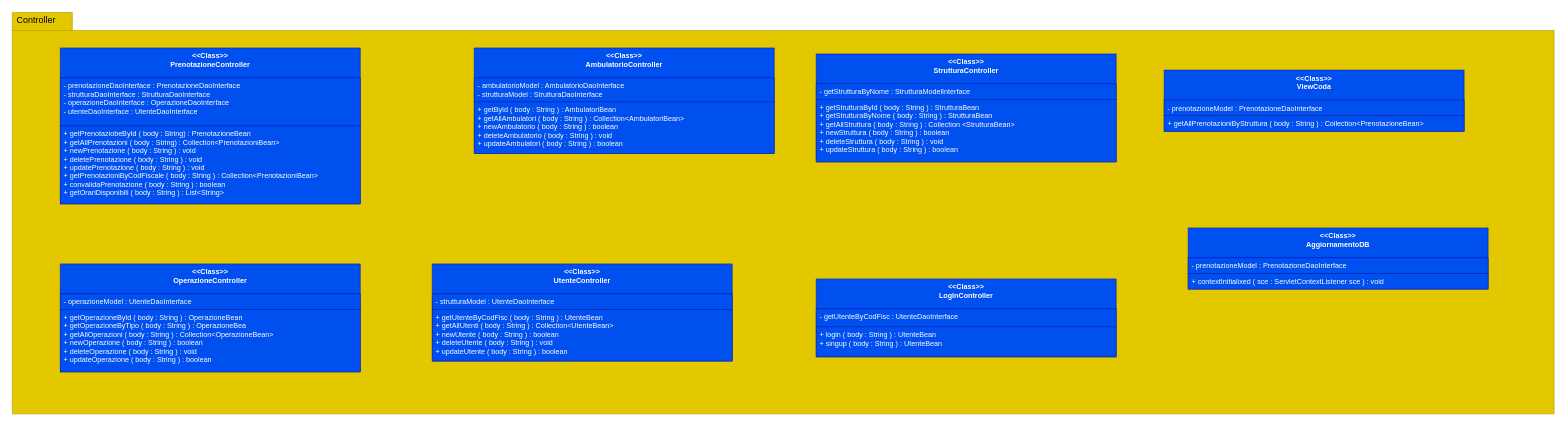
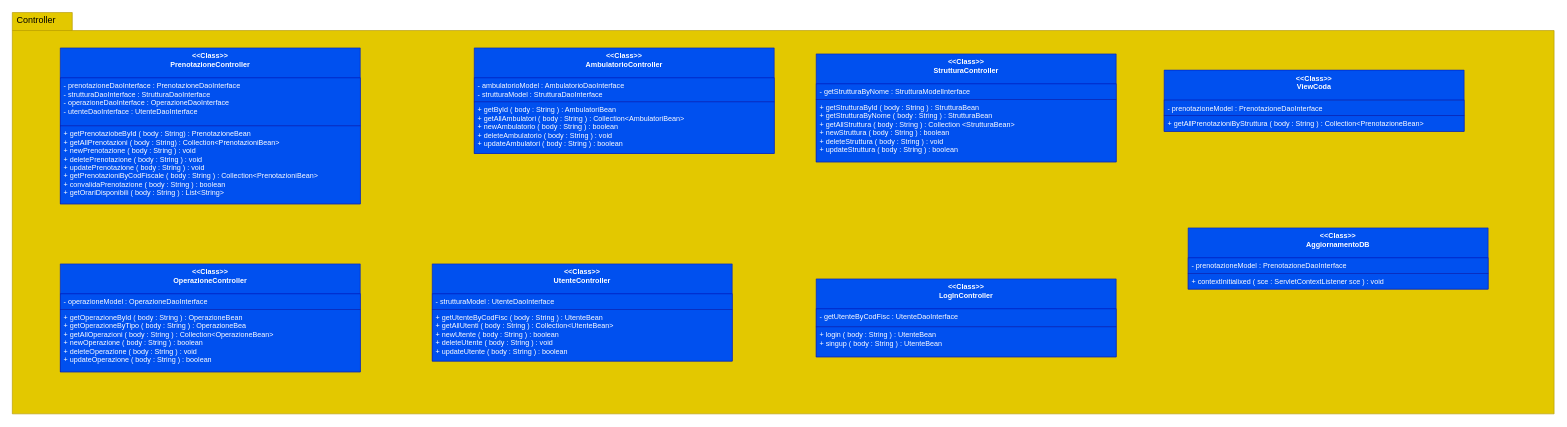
node "- operazioneModel : UtenteDaoInterface": label "- operazioneModel : UtenteDaoInterface" -> "- operazioneModel : OperazioneDaoInterface"
